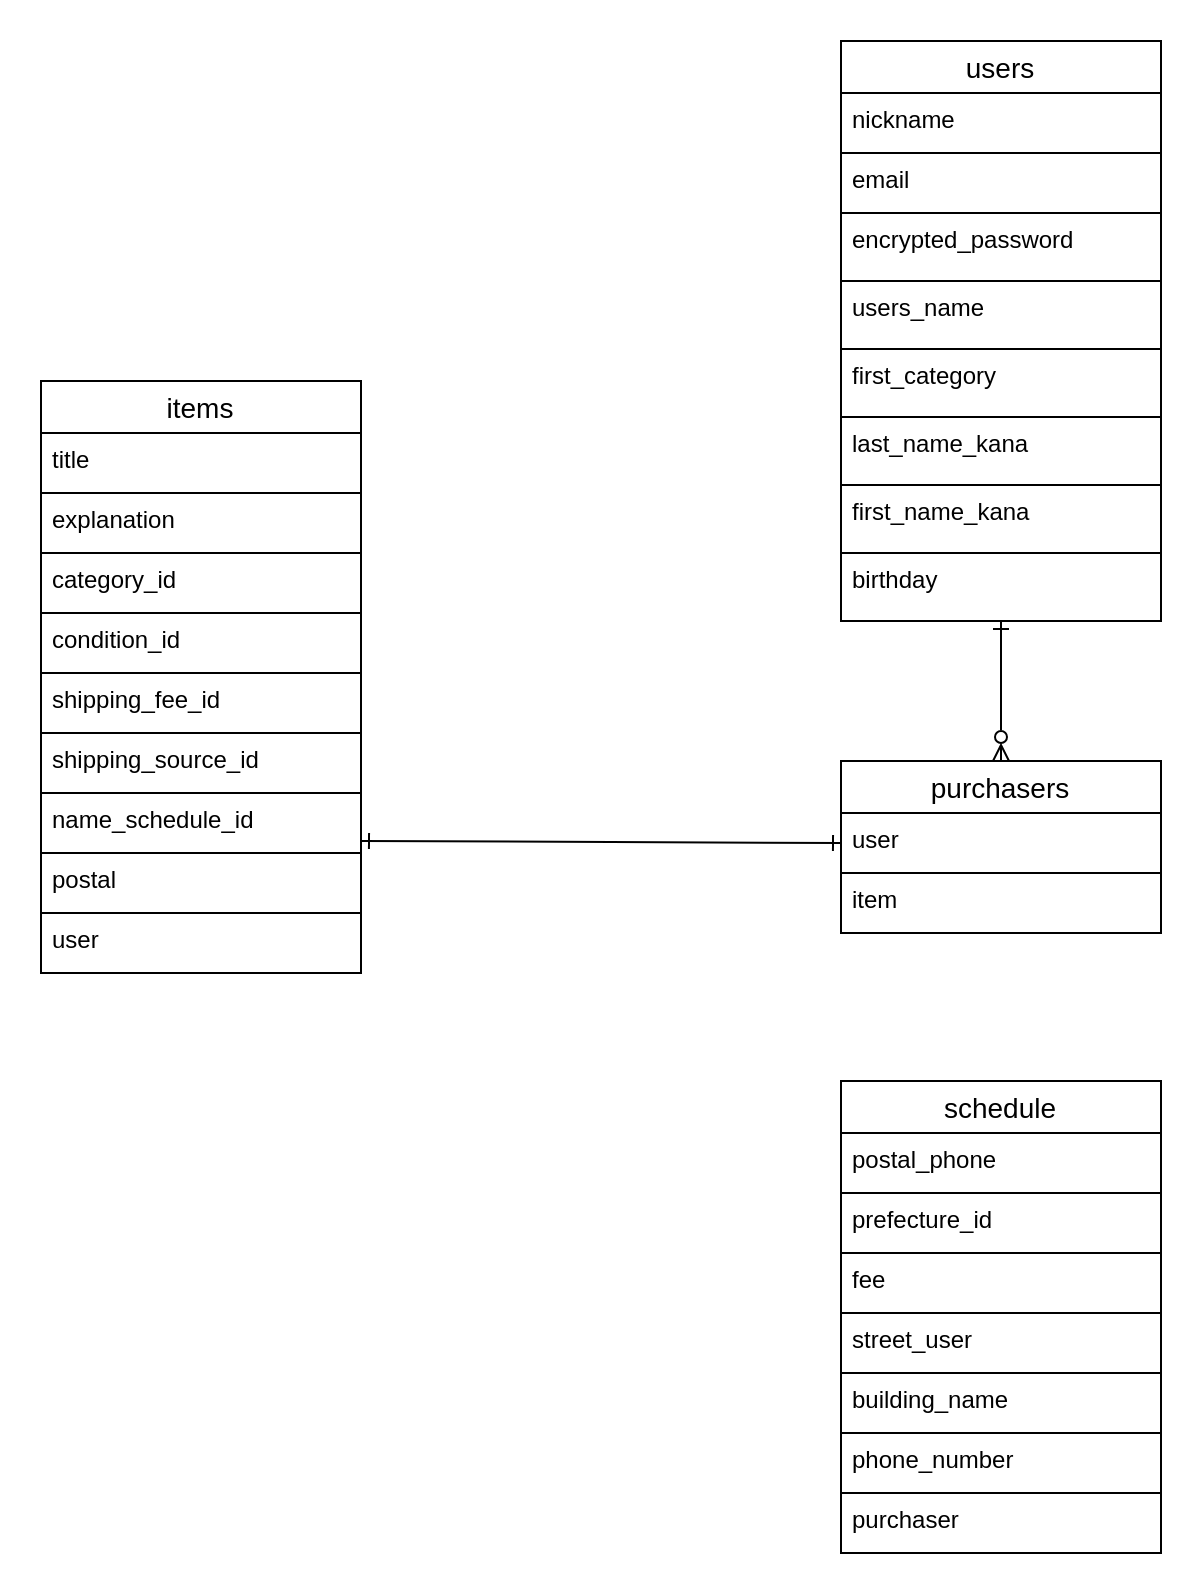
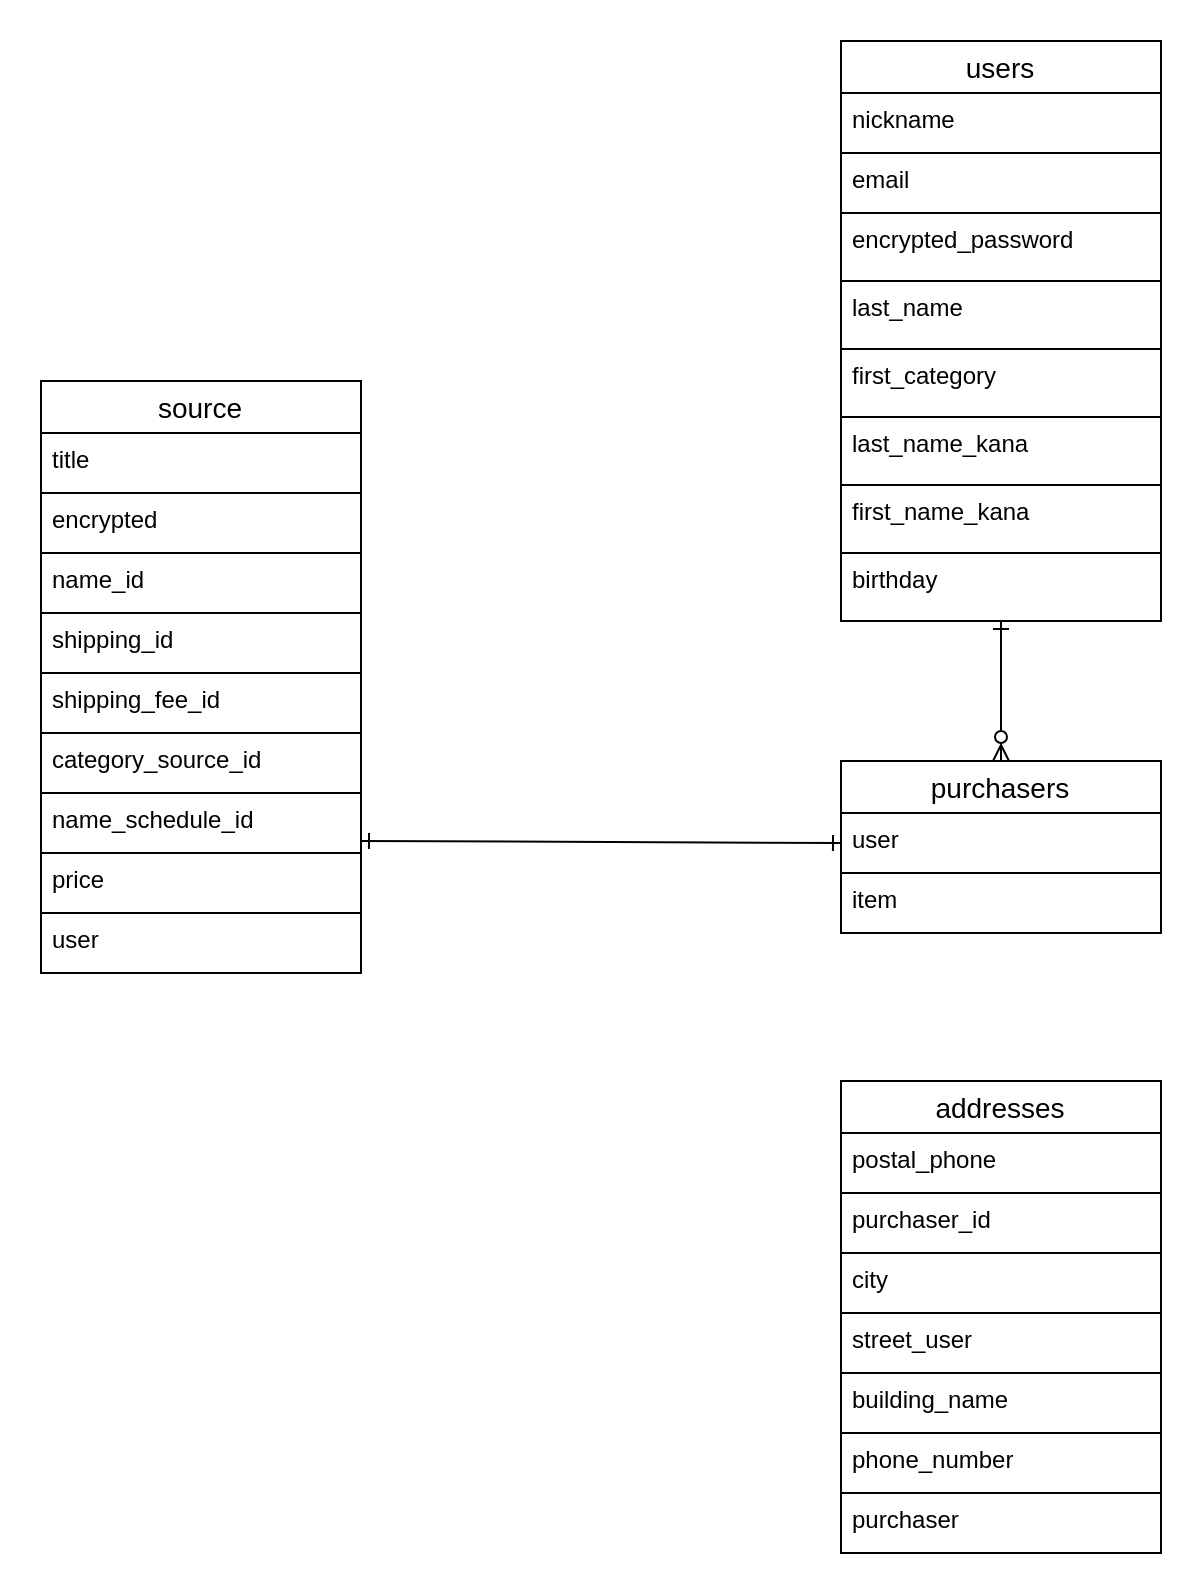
node "users_name": label "users_name" -> "last_name"
node "items": label "items" -> "source"
node "explanation": label "explanation" -> "encrypted"
node "category_id": label "category_id" -> "name_id"
node "condition_id": label "condition_id" -> "shipping_id"
node "shipping_source_id": label "shipping_source_id" -> "category_source_id"
node "postal": label "postal" -> "price"
node "schedule": label "schedule" -> "addresses"
node "prefecture_id": label "prefecture_id" -> "purchaser_id"
node "fee": label "fee" -> "city"
